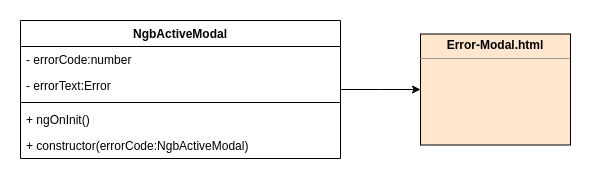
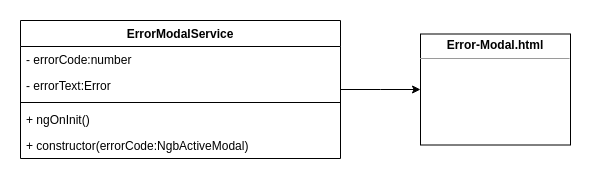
node "NgbActiveModal": label "NgbActiveModal" -> "ErrorModalService"
node "Error-Modal.html": fillcolor #ffe6cc -> #ffffff
